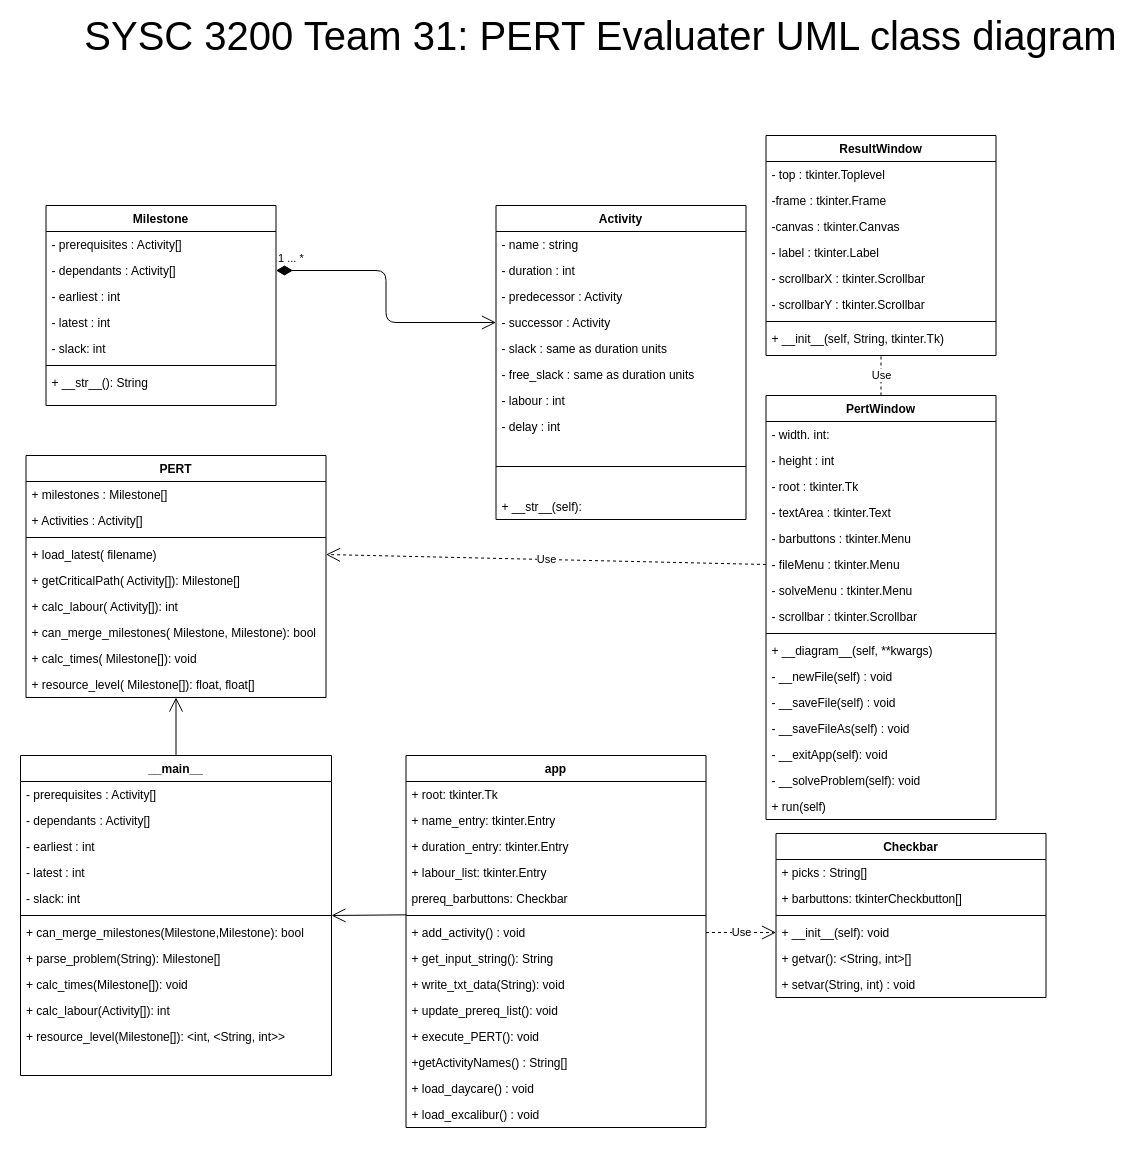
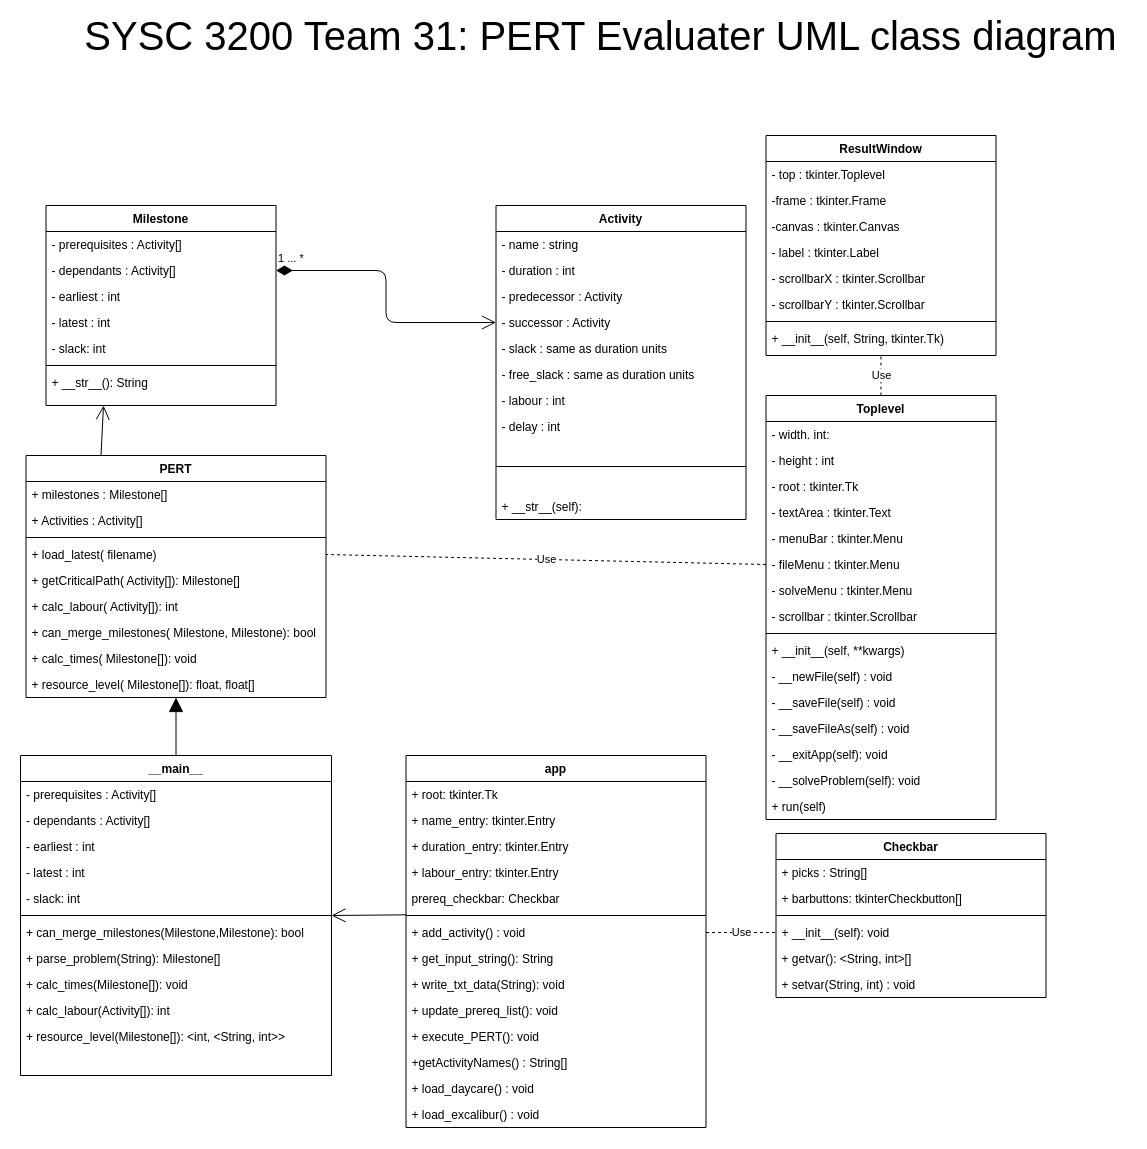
node "PertWindow": label "PertWindow" -> "Toplevel"
edge "PERT" -> "Milestone": added
node "- barbuttons : tkinter.Menu": label "- barbuttons : tkinter.Menu" -> "- menuBar : tkinter.Menu"
edge "- fileMenu : tkinter.Menu" -> "+ load_latest( filename)": arrowhead open -> none
node "+ __diagram__(self, **kwargs)": label "+ __diagram__(self, **kwargs)" -> "+ __init__(self, **kwargs)"
edge "__main__" -> "+ resource_level( Milestone[]): float, float[]": arrowhead open -> block
node "+ labour_list: tkinter.Entry": label "+ labour_list: tkinter.Entry" -> "+ labour_entry: tkinter.Entry"
node "prereq_barbuttons: Checkbar": label "prereq_barbuttons: Checkbar" -> "prereq_checkbar: Checkbar"
edge "+ add_activity() : void" -> "+ __init__(self): void": arrowhead open -> none
